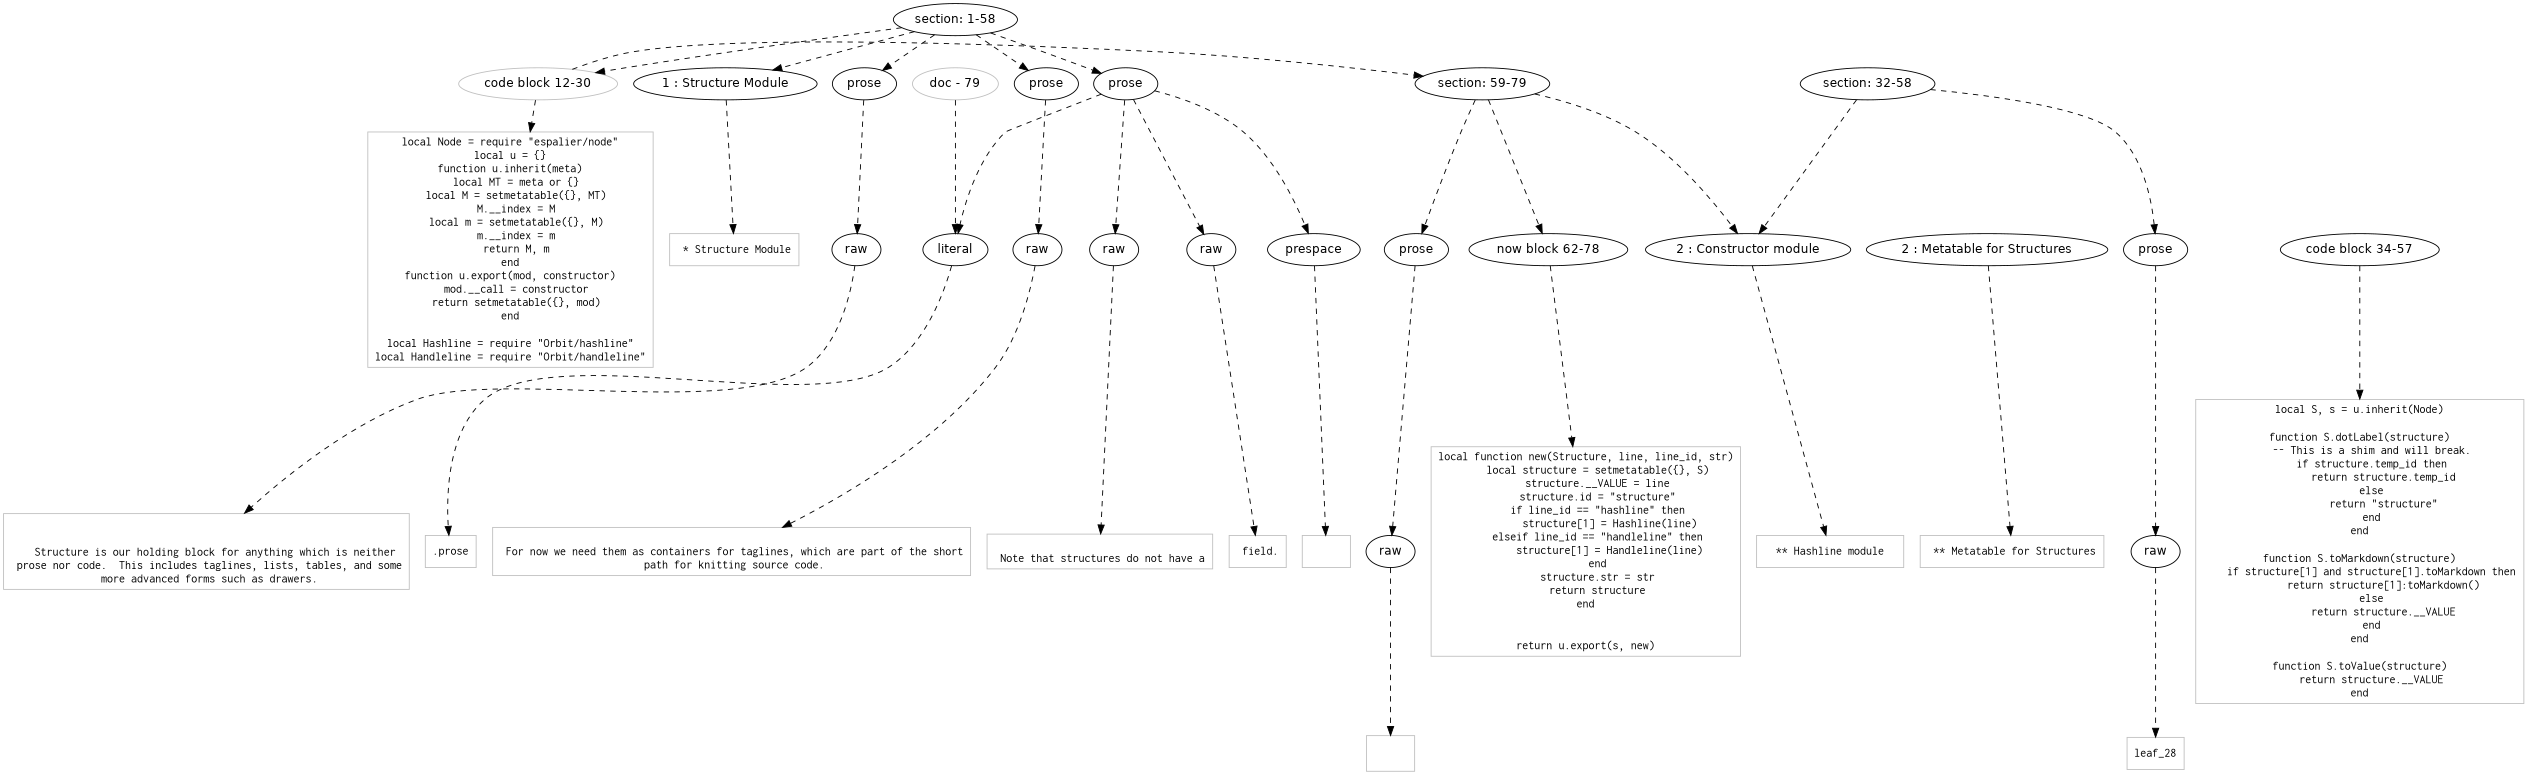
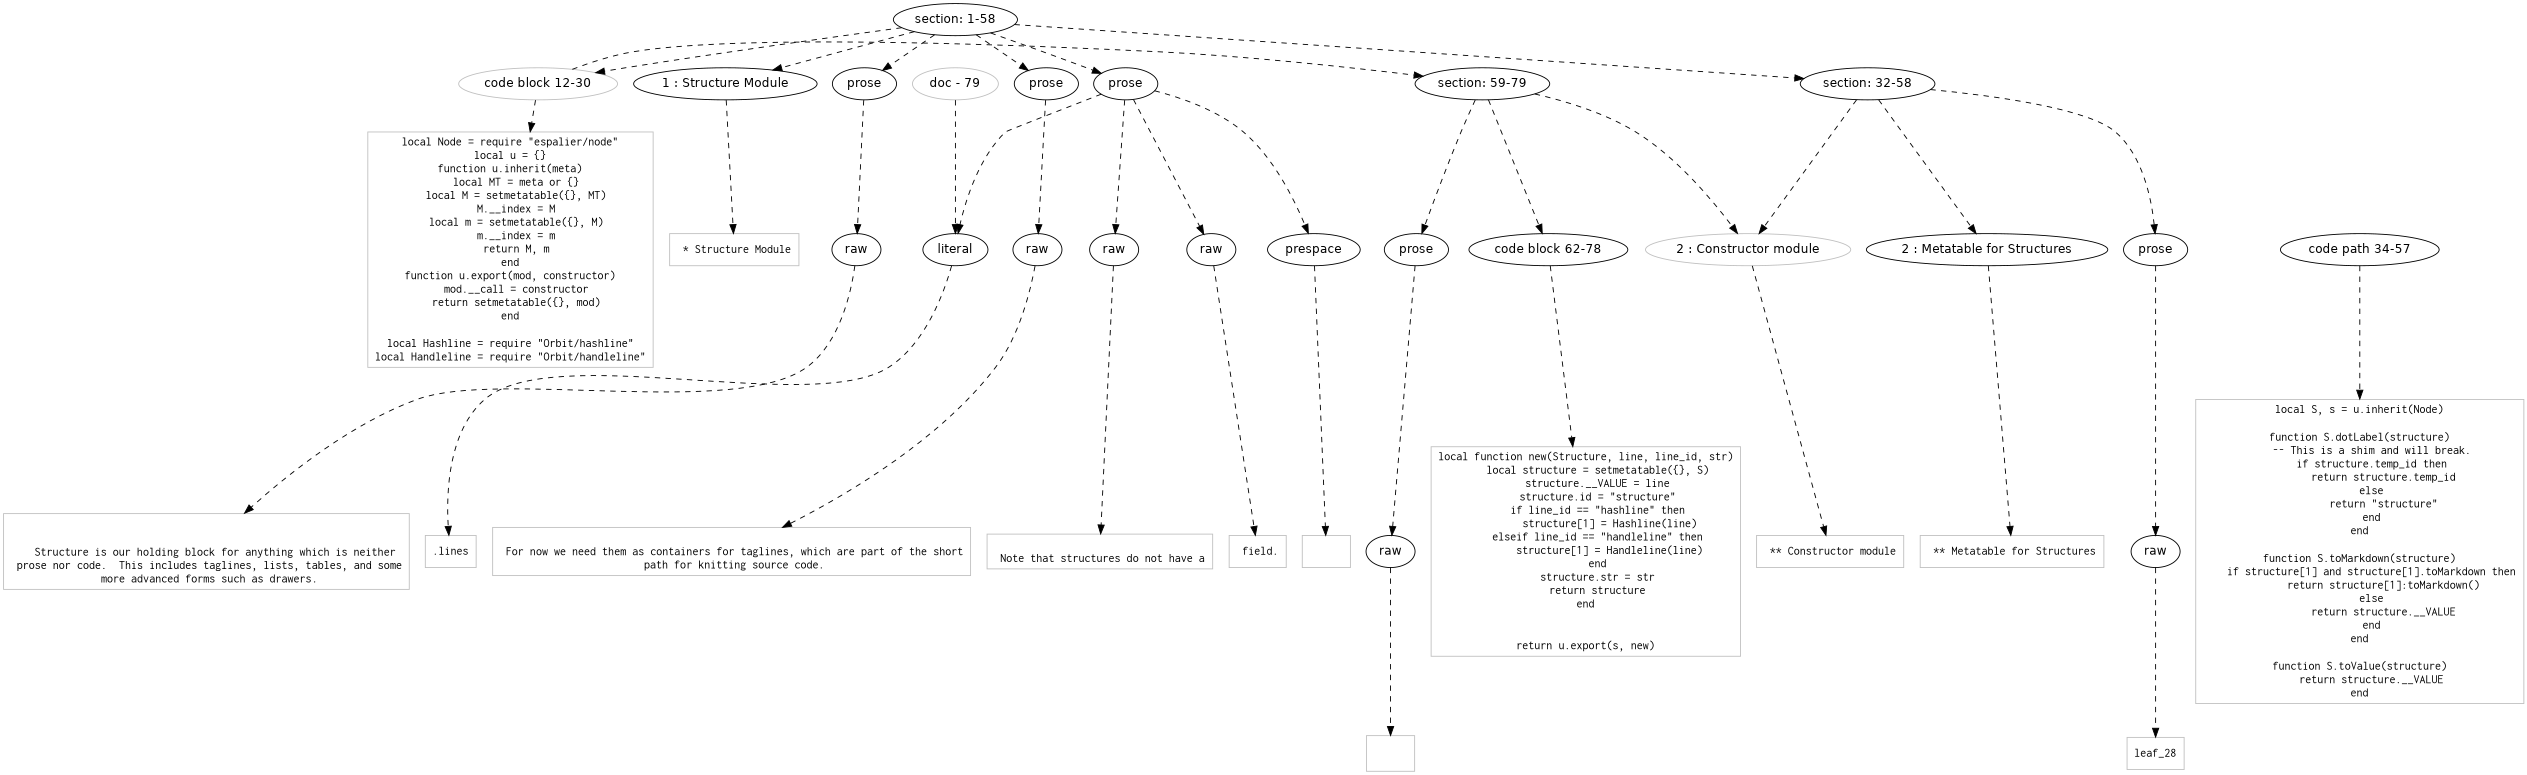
edge "section: 1-58" -> "section: 32-58": added
edge "section: 32-58" -> "2 : Metatable for Structures": added
node "now block 62-78": label "now block 62-78" -> "code block 62-78"
node "2 : Constructor module": color black -> Gray
node "code block 34-57": label "code block 34-57" -> "code path 34-57"
node ".prose": label ".prose" -> ".lines"
node "** Hashline module": label "** Hashline module" -> "** Constructor module"
